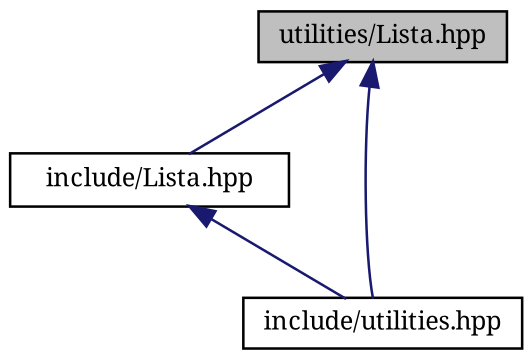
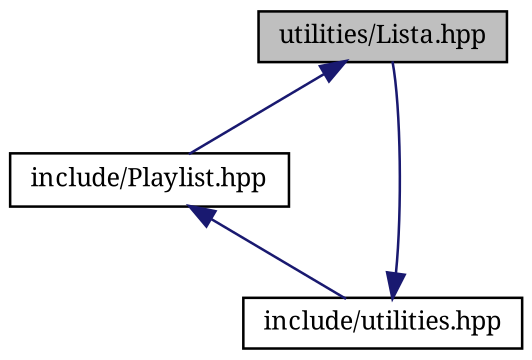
node "include/Lista.hpp": label "include/Lista.hpp" -> "include/Playlist.hpp"
edge "include/utilities.hpp" -> "utilities/Lista.hpp": reversed
